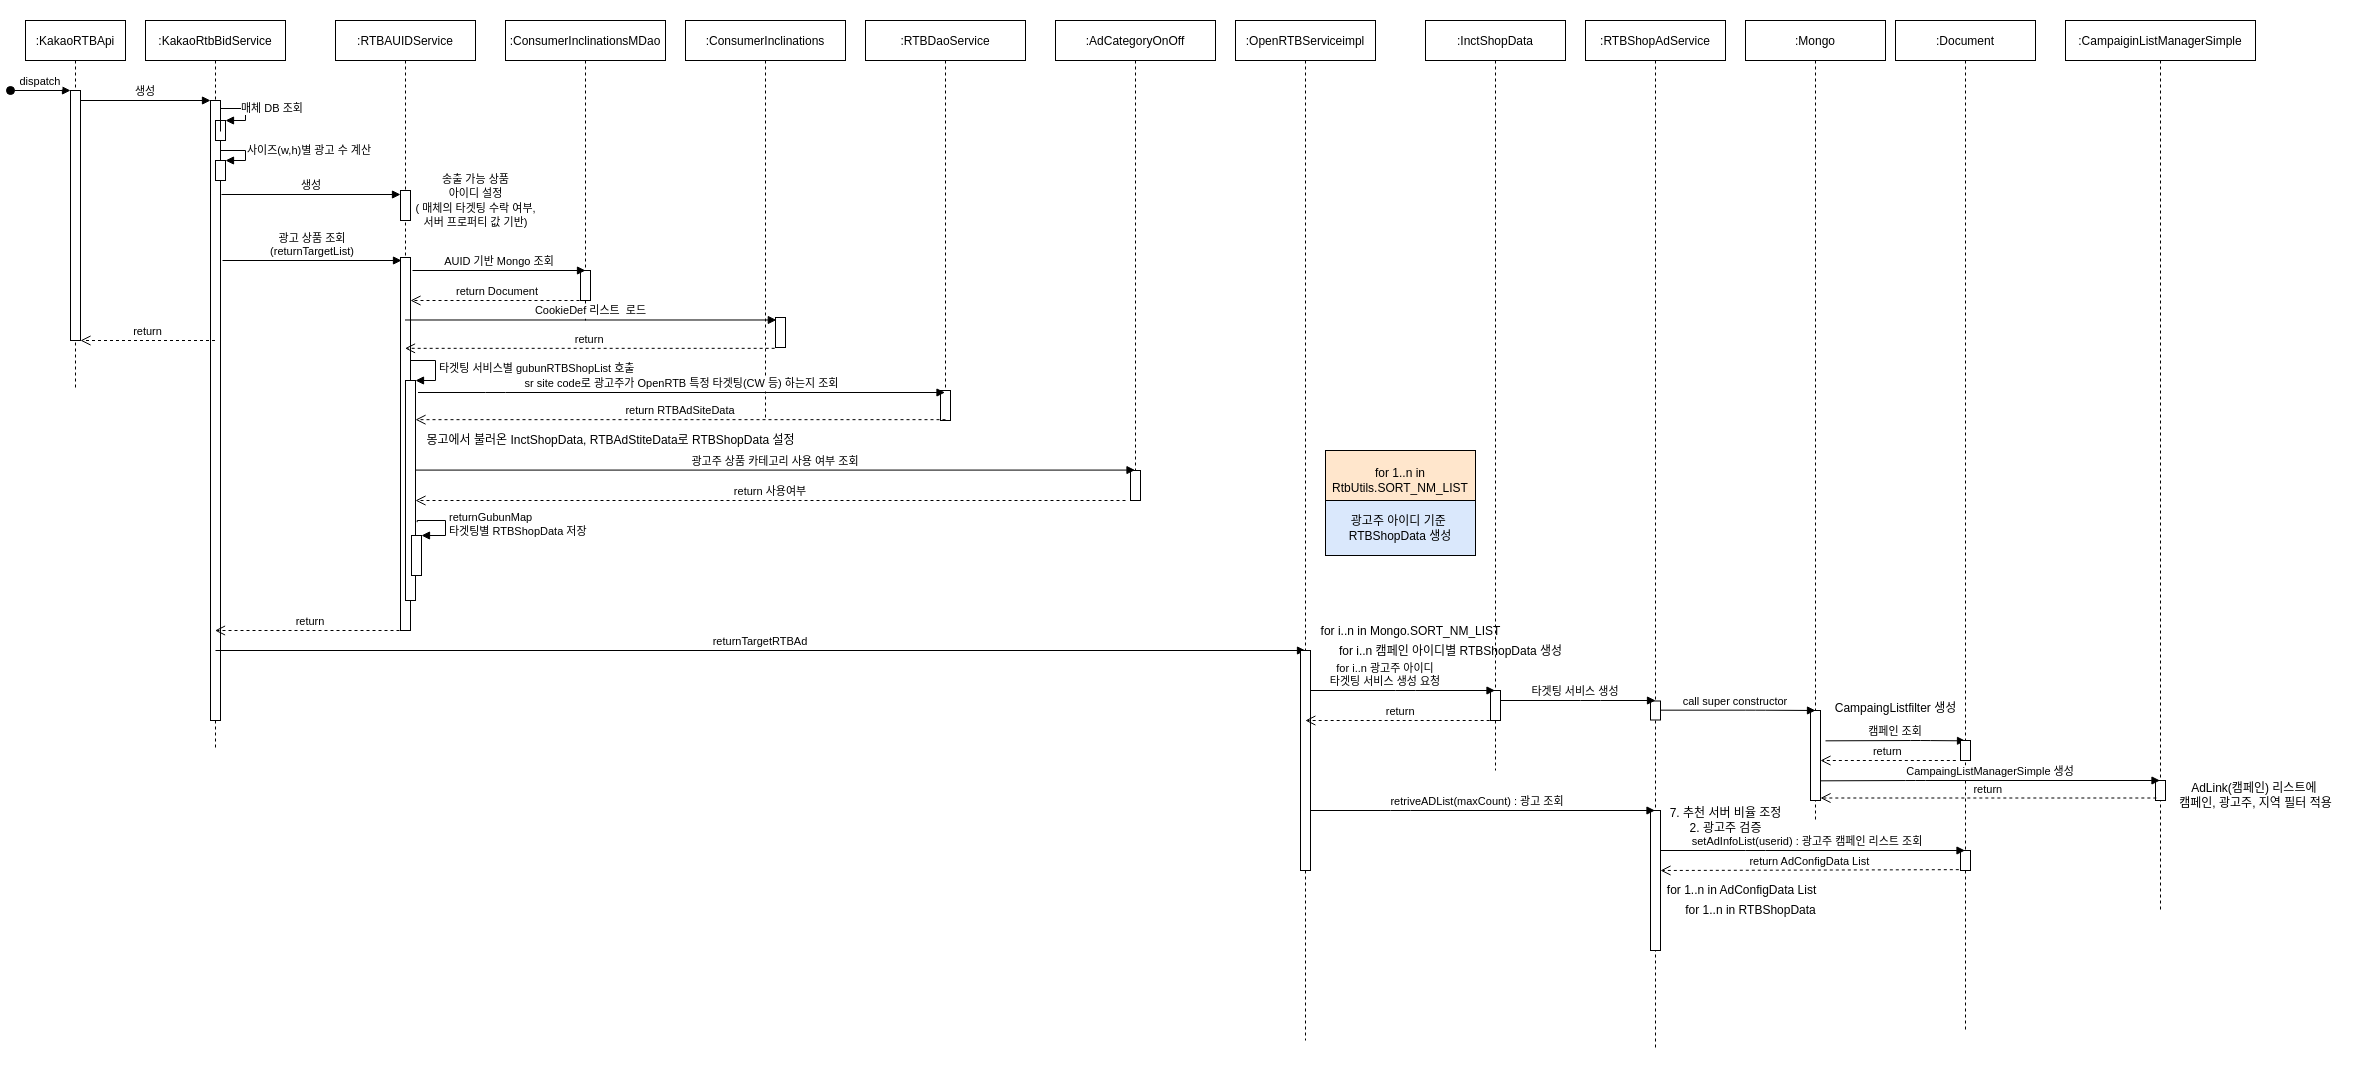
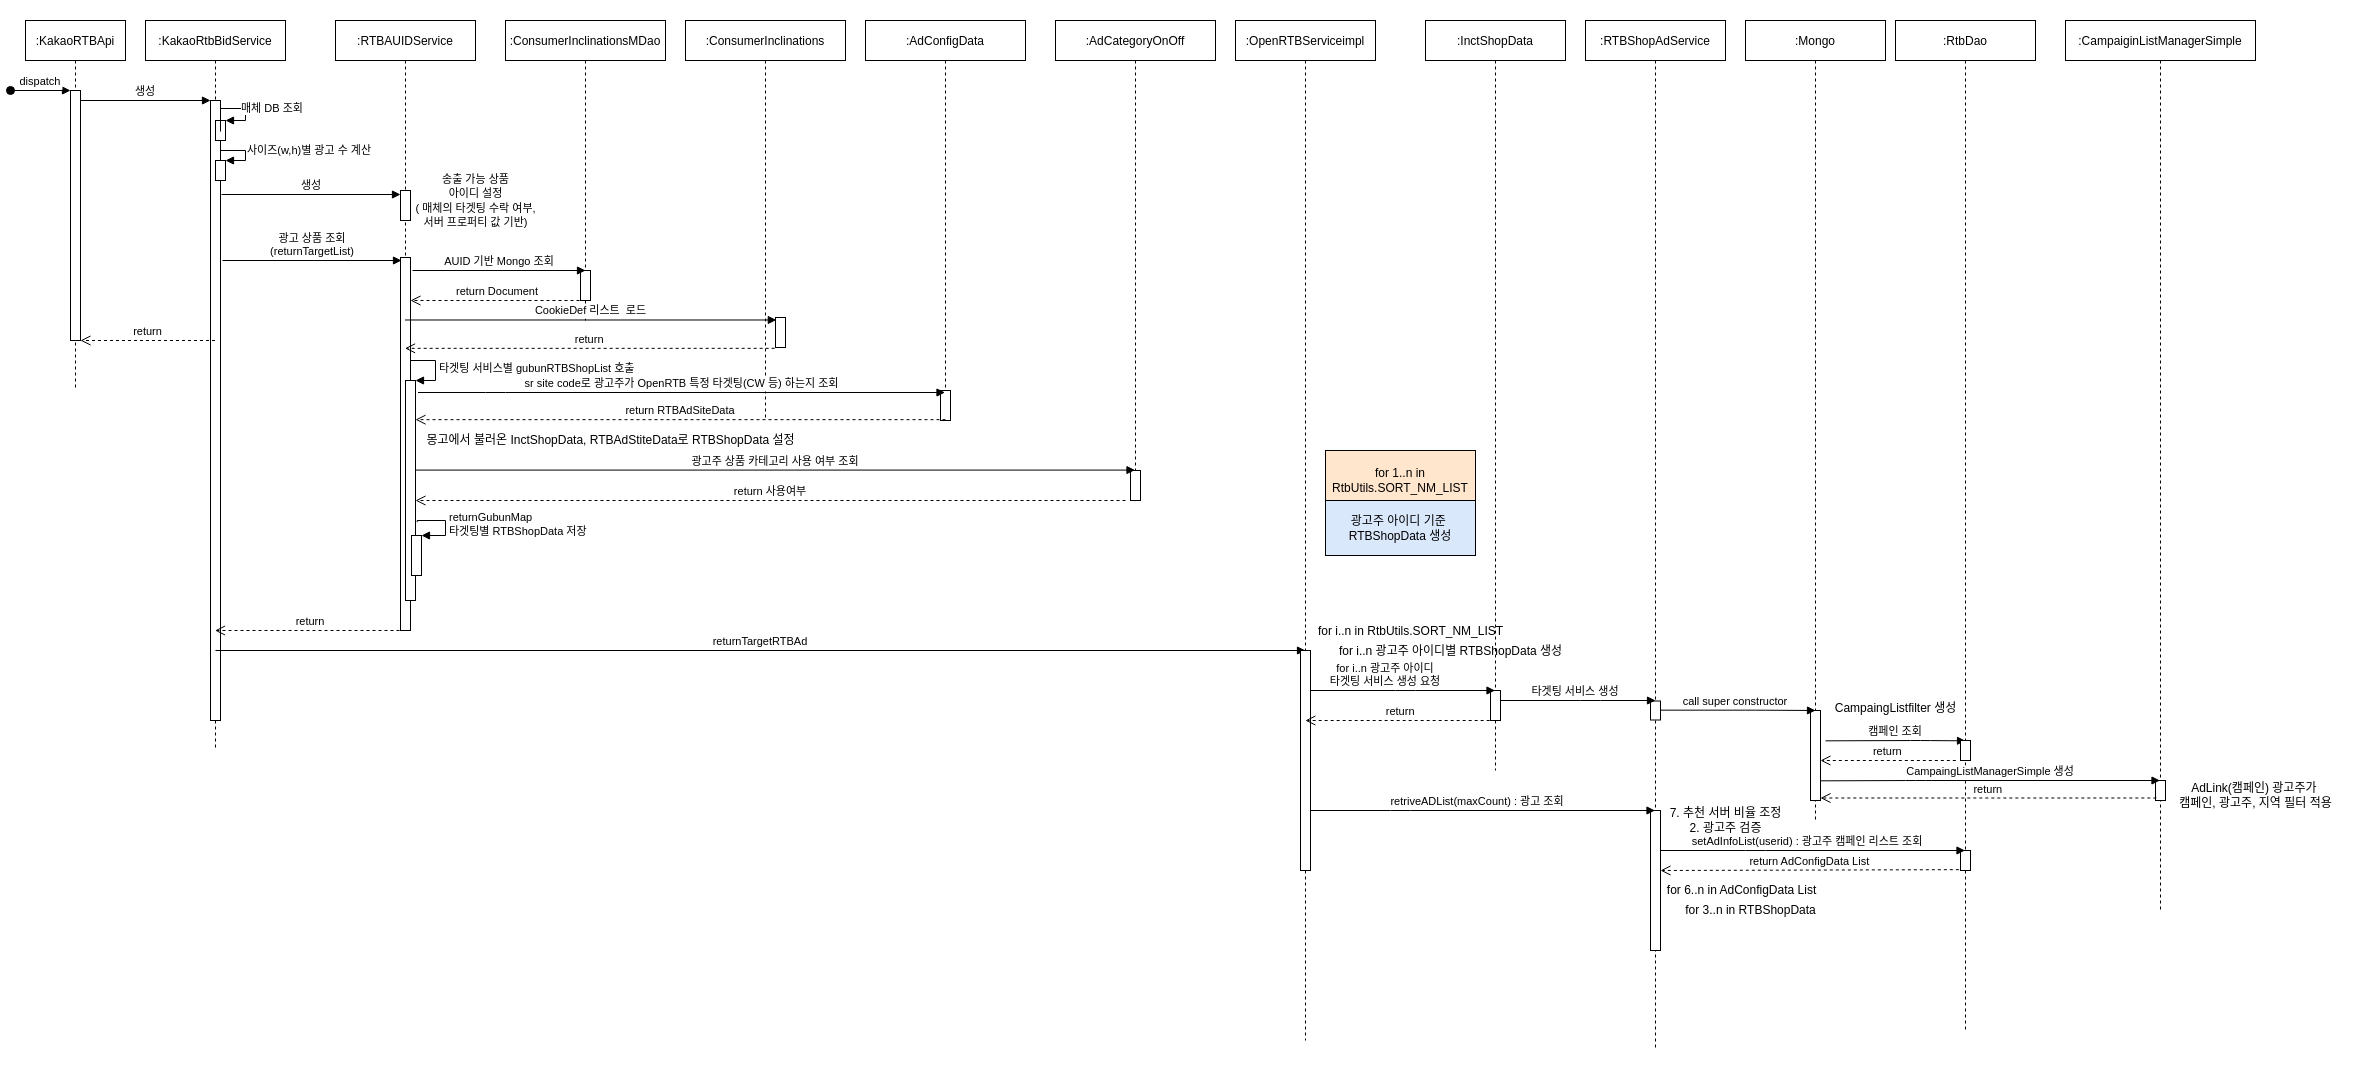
node ":RTBDaoService": label ":RTBDaoService" -> ":AdConfigData"
node ":Document": label ":Document" -> ":RtbDao"
node "for i..n in Mongo.SORT_NM_LIST": label "for i..n in Mongo.SORT_NM_LIST" -> "for i..n in RtbUtils.SORT_NM_LIST"
node "for i..n 캠페인 아이디별 RTBShopData 생성": label "for i..n 캠페인 아이디별 RTBShopData 생성" -> "for i..n 광고주 아이디별 RTBShopData 생성"
node "AdLink(캠페인) 리스트에 캠페인, 광고주, 지역 필터 적용": label "AdLink(캠페인) 리스트에 캠페인, 광고주, 지역 필터 적용" -> "AdLink(캠페인) 광고주가 캠페인, 광고주, 지역 필터 적용"
node "for 1..n in AdConfigData List": label "for 1..n in AdConfigData List" -> "for 6..n in AdConfigData List"
node "for 1..n in RTBShopData": label "for 1..n in RTBShopData" -> "for 3..n in RTBShopData"
